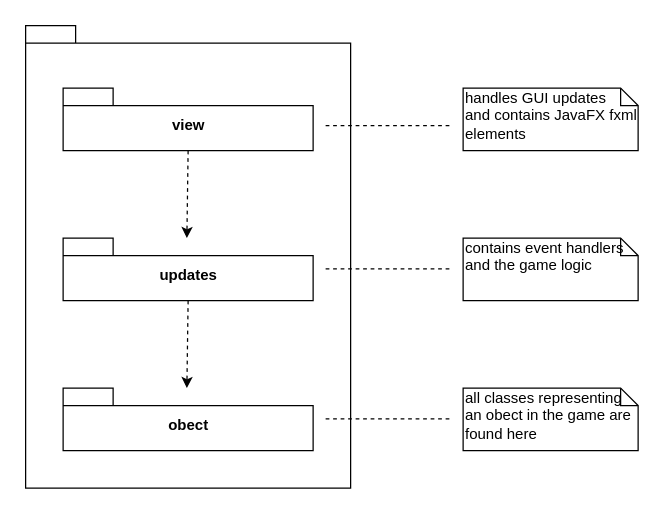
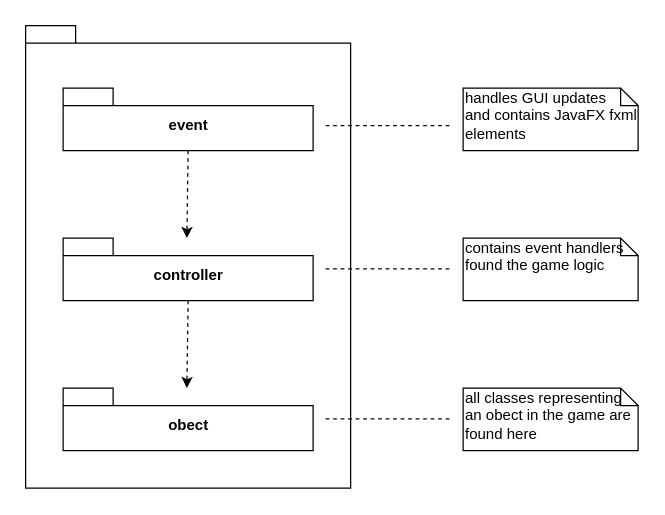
node "view": label "view" -> "event"
node "contains event handlers and the game logic": label "contains event handlers and the game logic" -> "contains event handlers found the game logic"
node "updates": label "updates" -> "controller"
